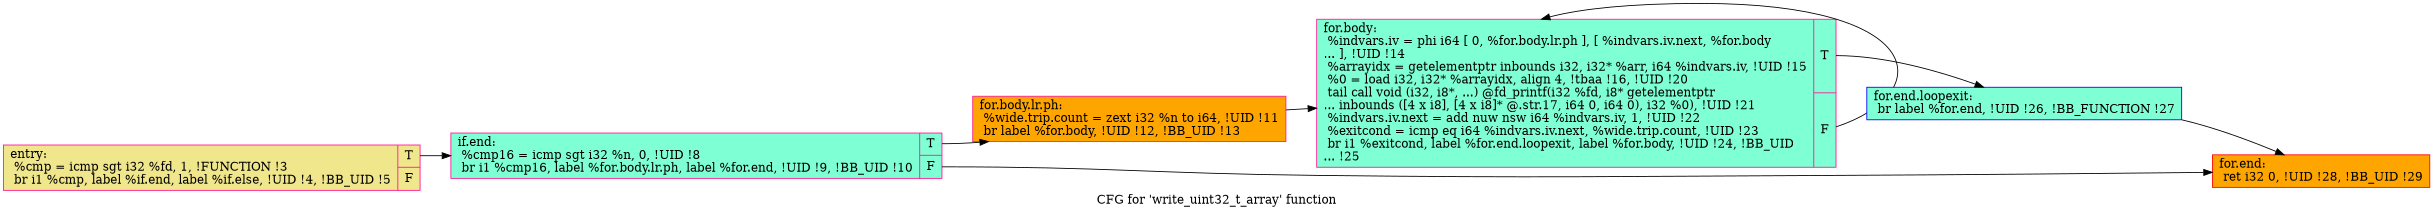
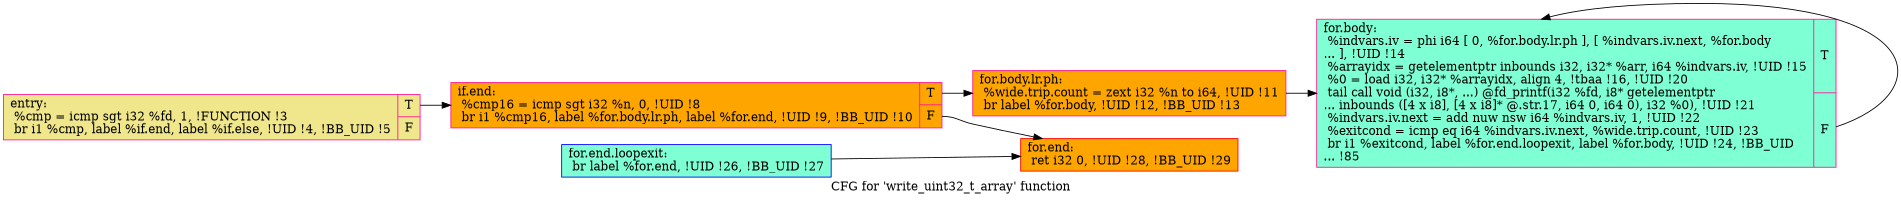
edge "for.body:" -> "for.end.loopexit:": removed
node "for.end.loopexit:": text "br label %for.end, !UID !26, !BB_FUNCTION !27" -> "br label %for.end, !UID !26, !BB_UID !27"
node "if.end:": fillcolor aquamarine -> orange
node "for.body:": text "... !25" -> "... !85"
